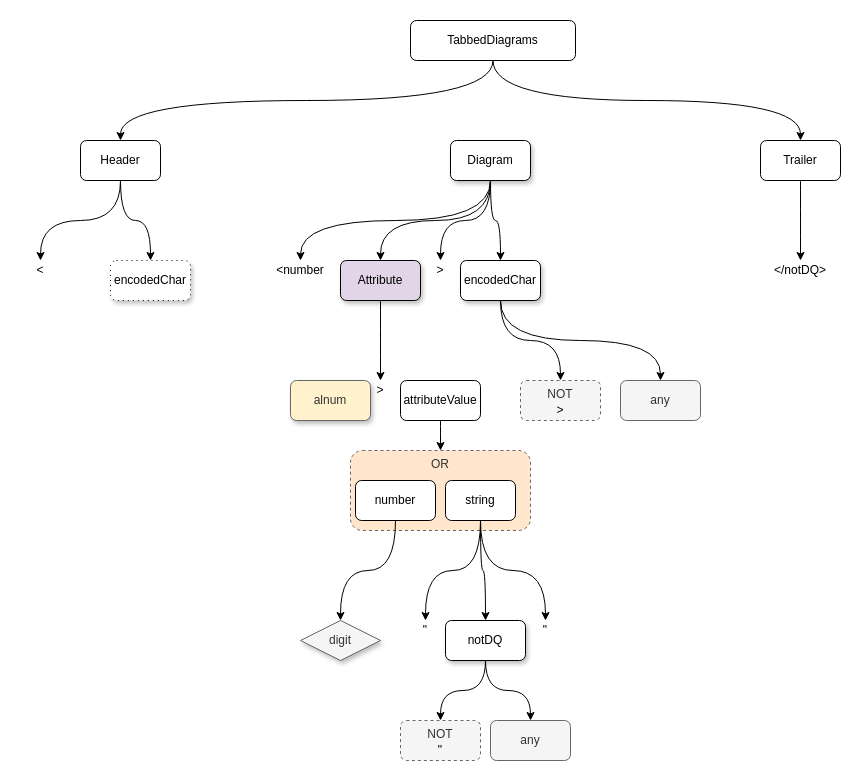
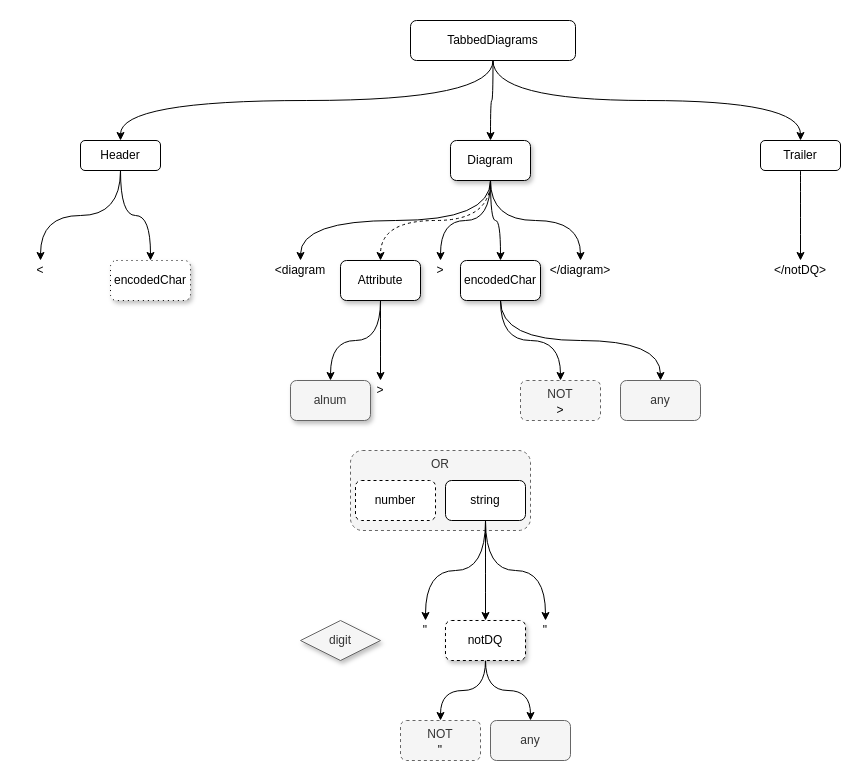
edge "TabbedDiagrams" -> "Diagram": added
node "Header": size 80x40 -> 80x30
node "Trailer": size 80x40 -> 80x30
edge "Diagram" -> "Attribute": style solid -> dashed
edge "Diagram" -> "</diagram>": added
node "<number": label "<number" -> "<diagram"
node "</diagram>": added
node "Attribute": fillcolor #e1d5e7 -> #ffffff
edge "Attribute" -> "alnum": added
node "alnum": fillcolor #fff2cc -> #f5f5f5
node "attributeValue": removed
edge "attributeValue" -> "OR": removed
node "OR": fillcolor #ffe6cc -> #f5f5f5
node "number": style solid -> dashed
node "string": size 70x40 -> 80x40
edge "number" -> "digit": removed
node "notDQ": style solid -> dashed
